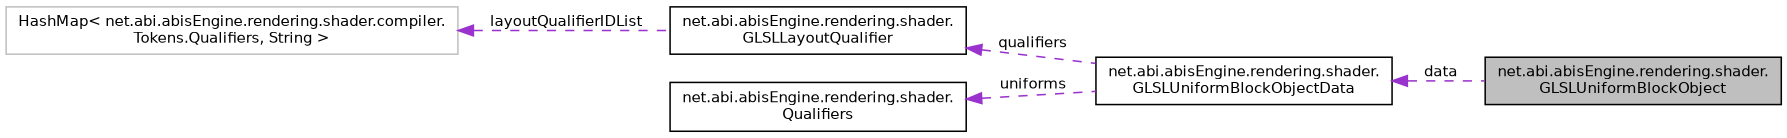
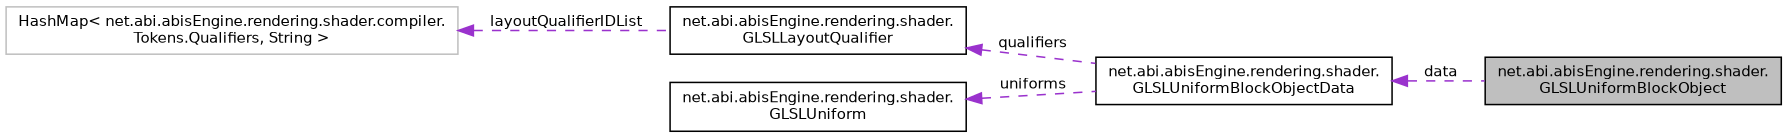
node "net.abi.abisEngine.rendering.shader. Qualifiers": label "net.abi.abisEngine.rendering.shader. Qualifiers" -> "net.abi.abisEngine.rendering.shader. GLSLUniform"
